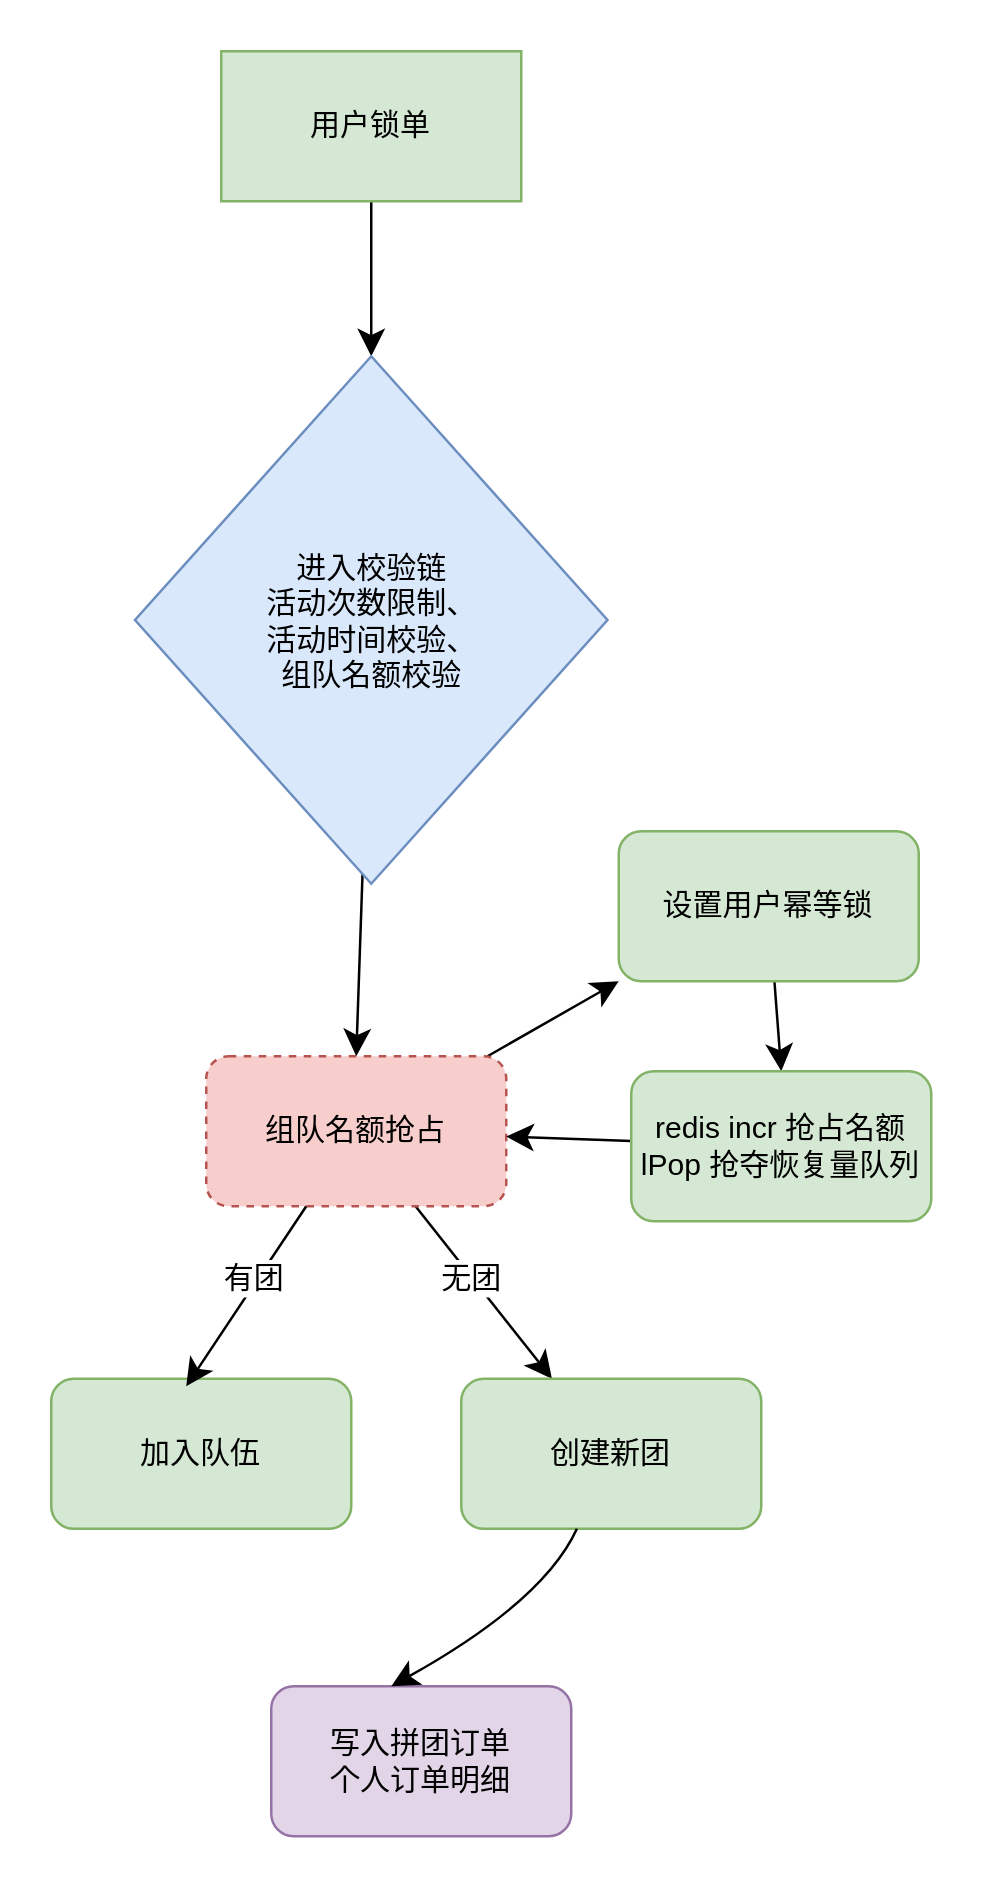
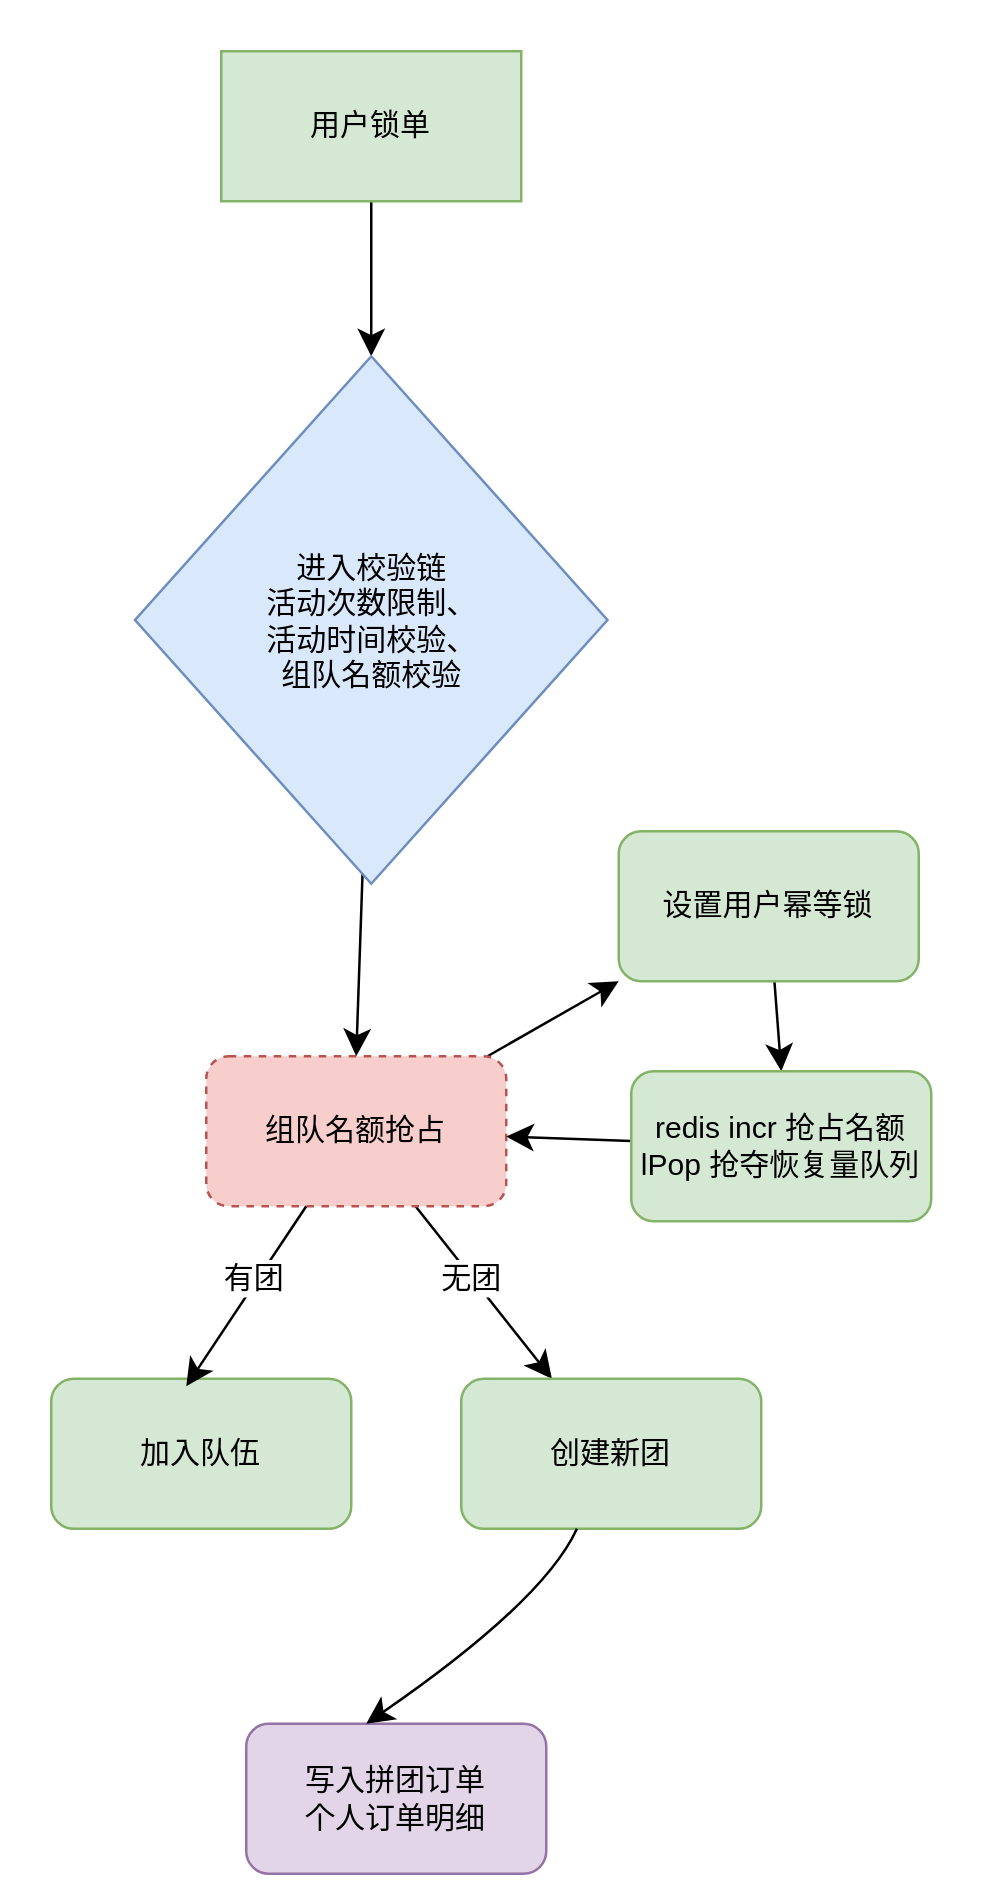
node "写入拼团订单 个人订单明细": moved (421, 1761) -> (396, 1799)
